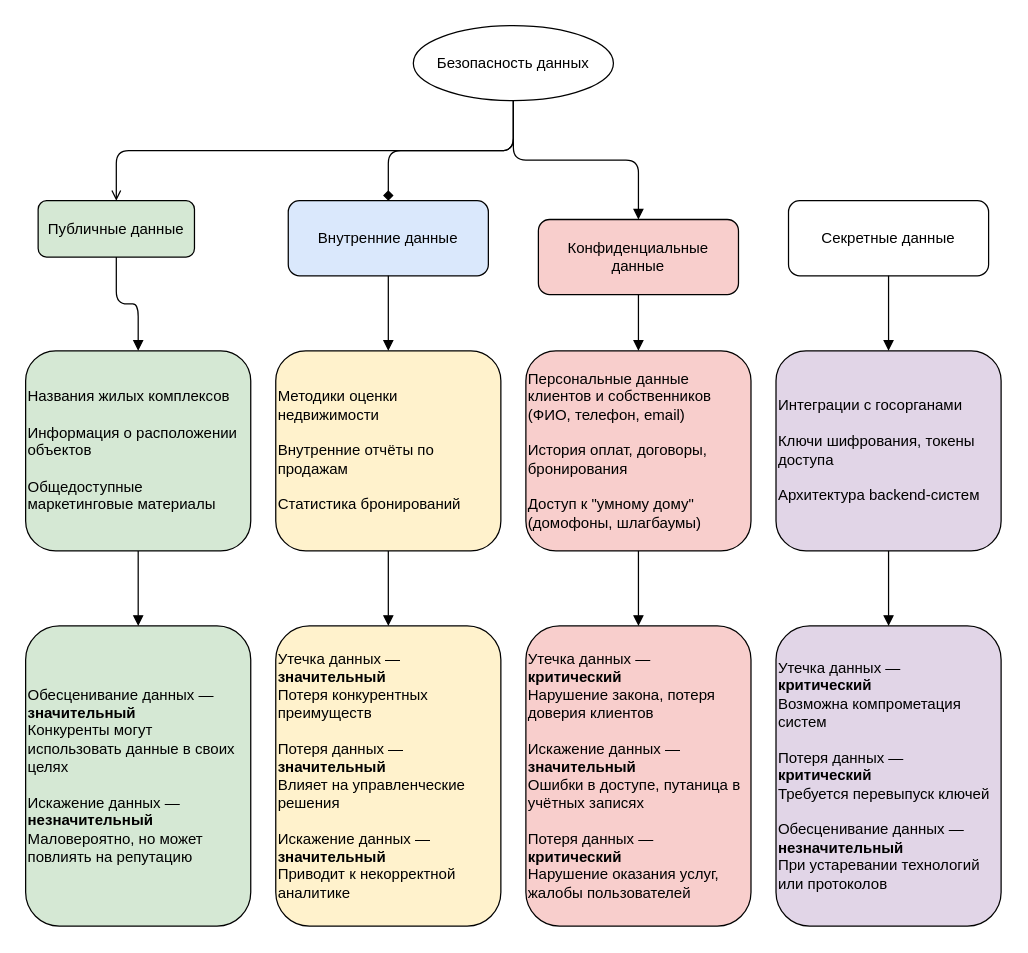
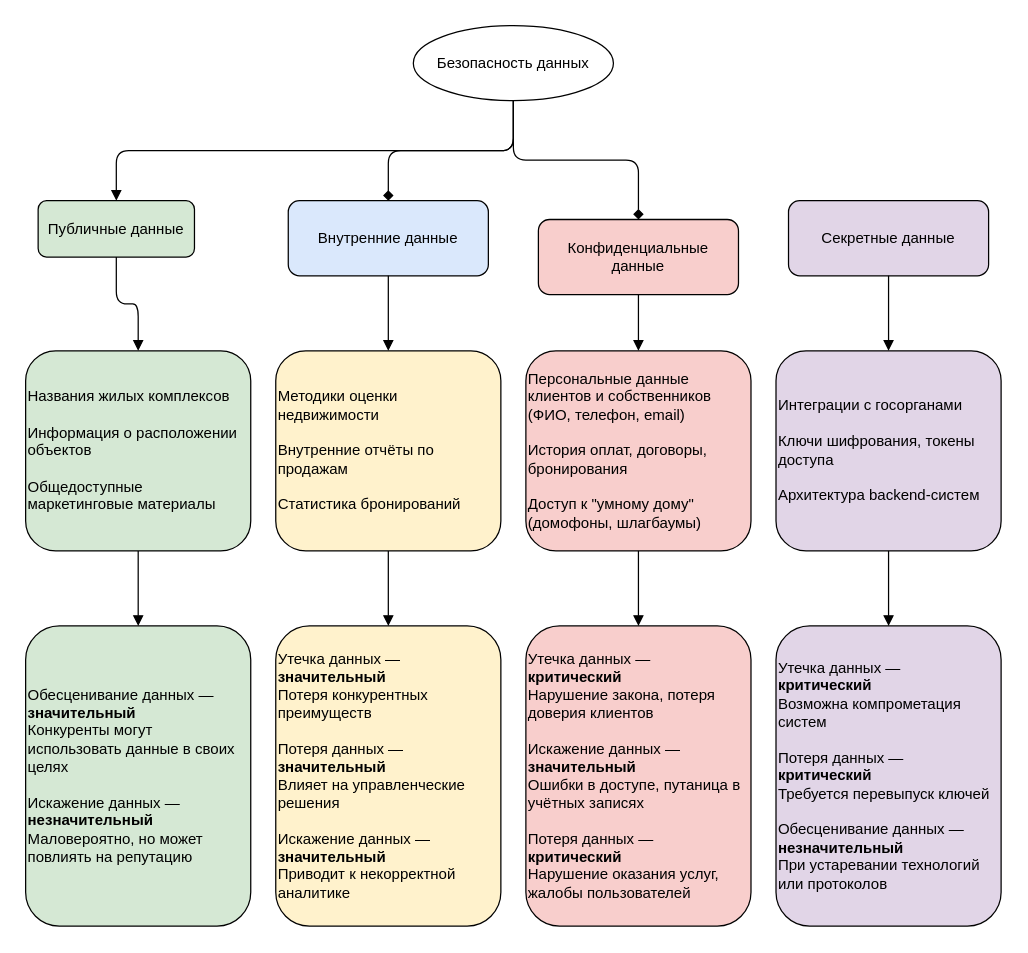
edge "Безопасность данных" -> "Публичные данные": arrowhead open -> block
edge "Безопасность данных" -> "Конфиденциальные данные": arrowhead block -> diamond
node "Секретные данные": fillcolor #ffffff -> #e1d5e7
